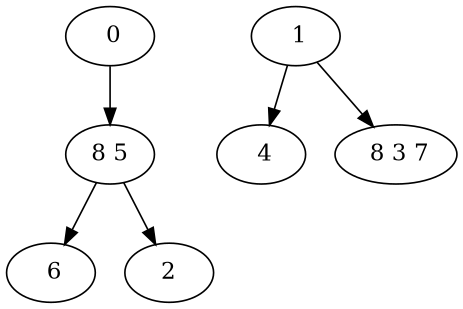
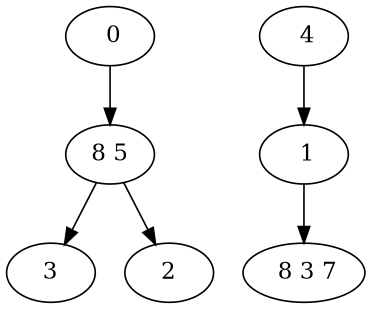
edge "1" -> "4": reversed
node "6": label "6" -> "3"
